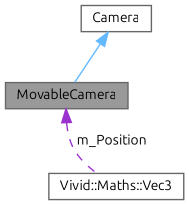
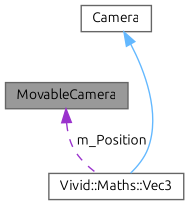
edge "MovableCamera" -> "Camera": now "Vivid::Maths::Vec3" -> "Camera"
